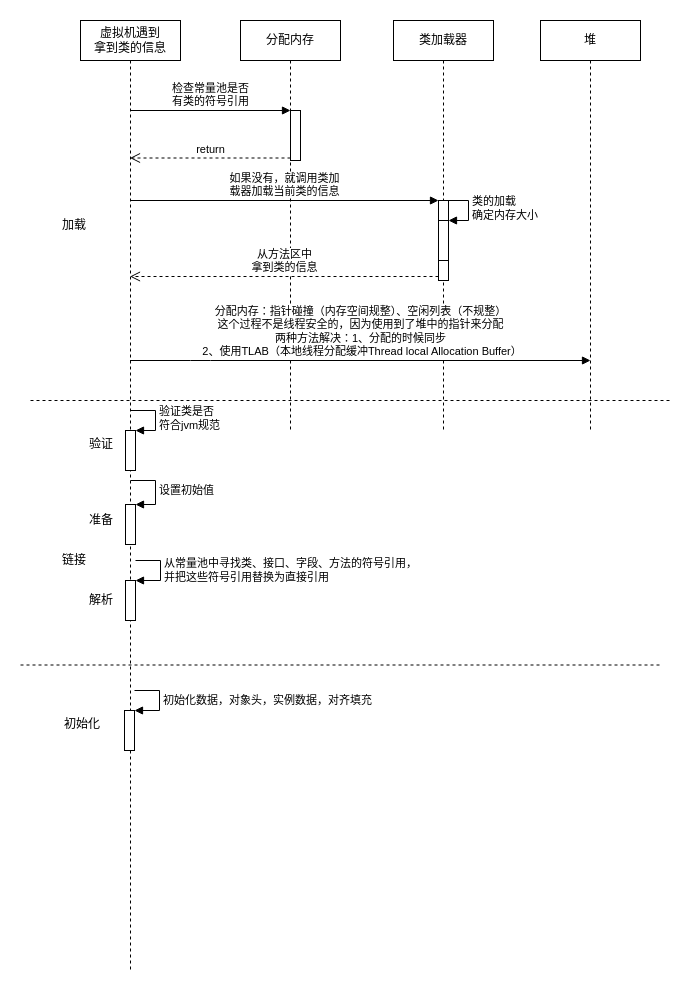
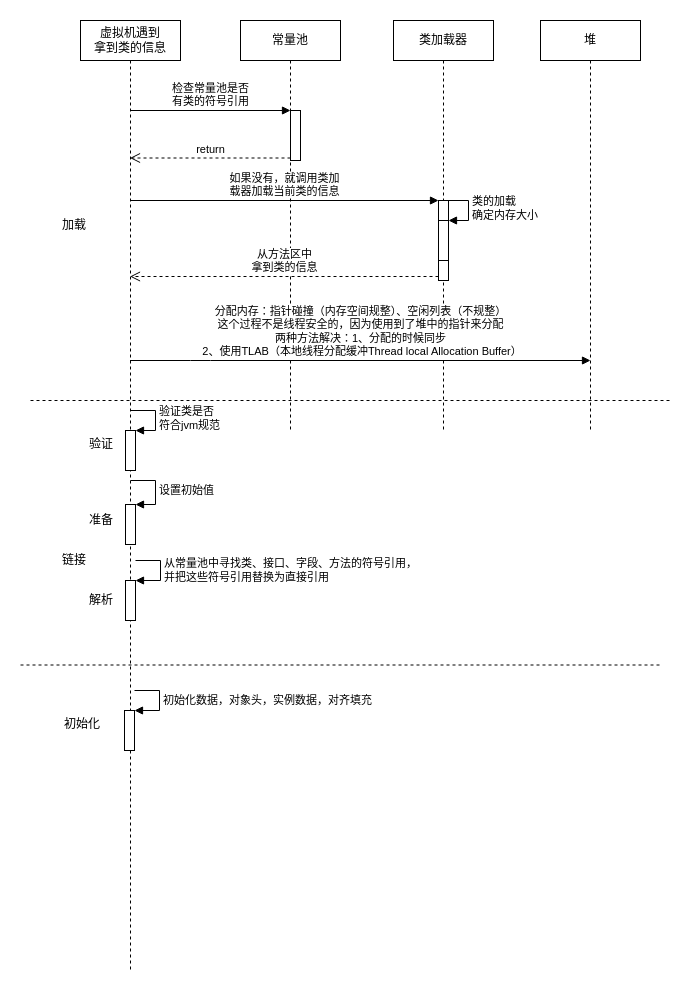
node "分配内存": label "分配内存" -> "常量池"
